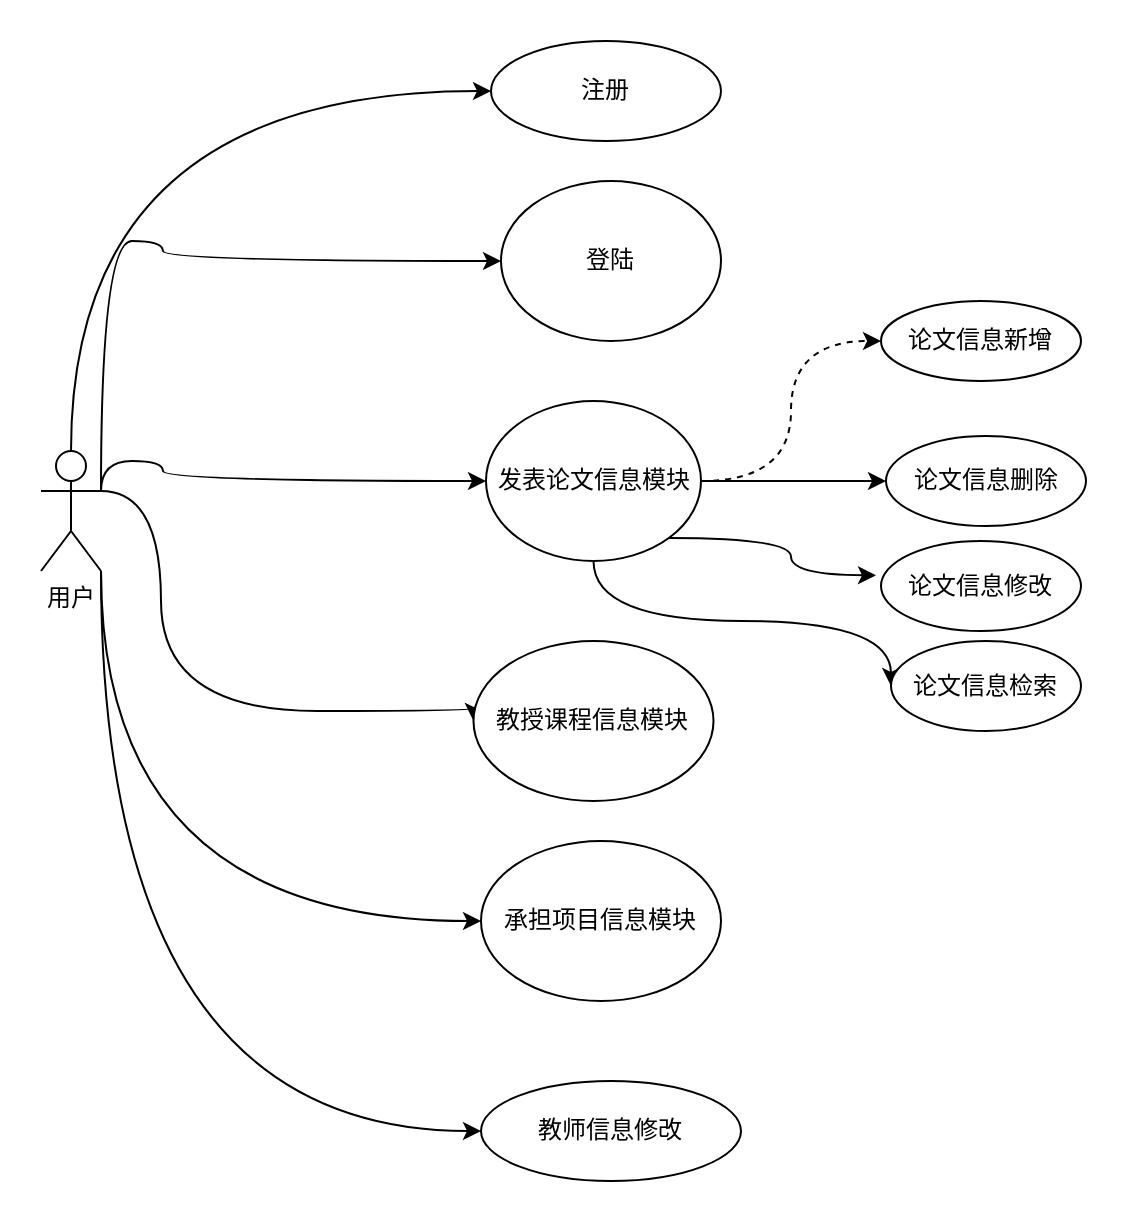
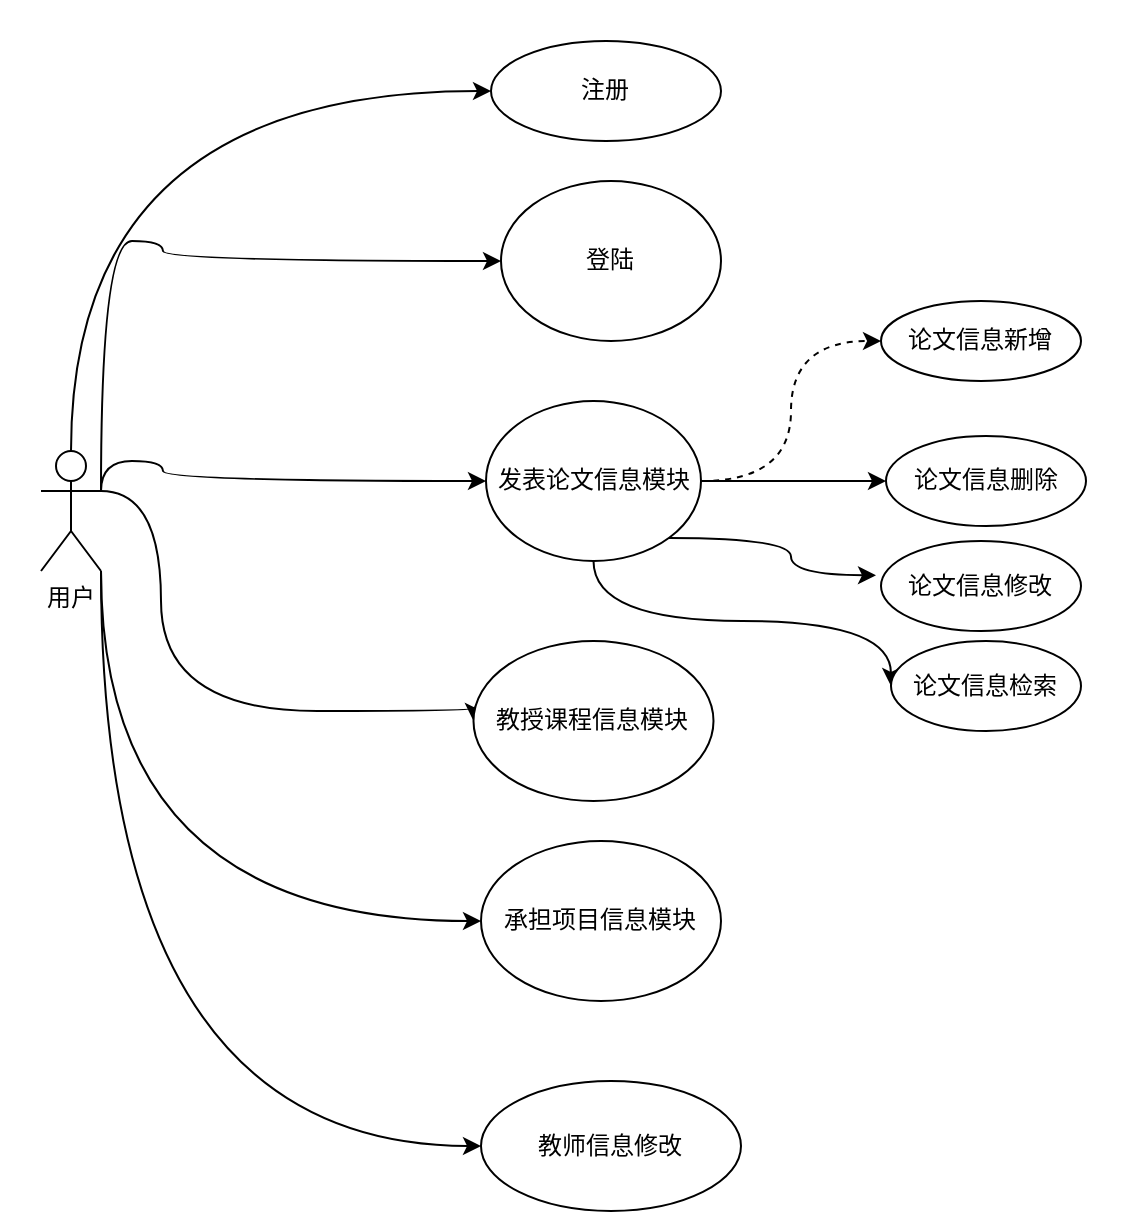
node "教师信息修改": size 260x100 -> 260x130
